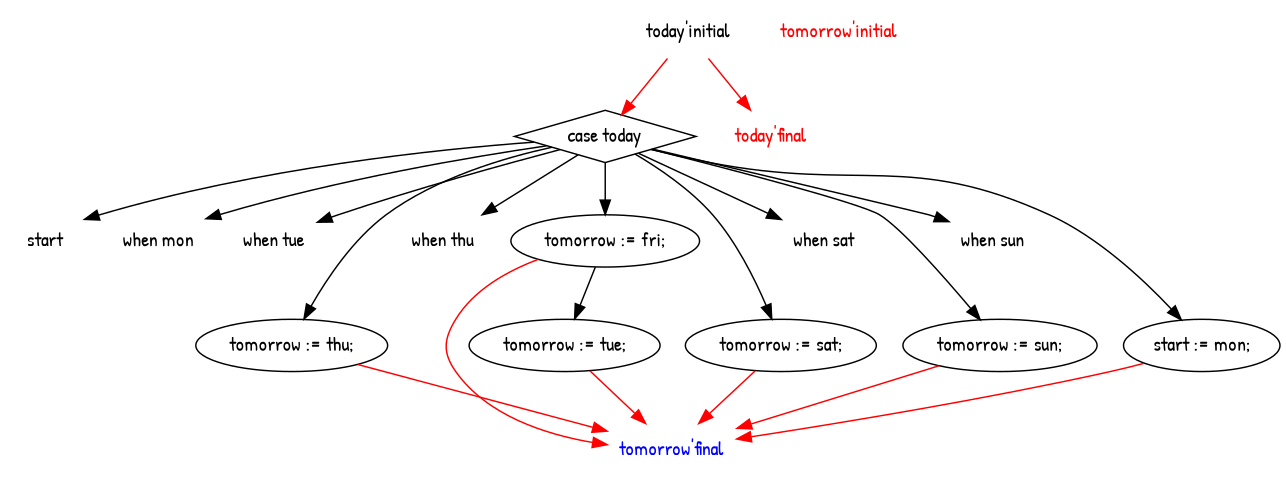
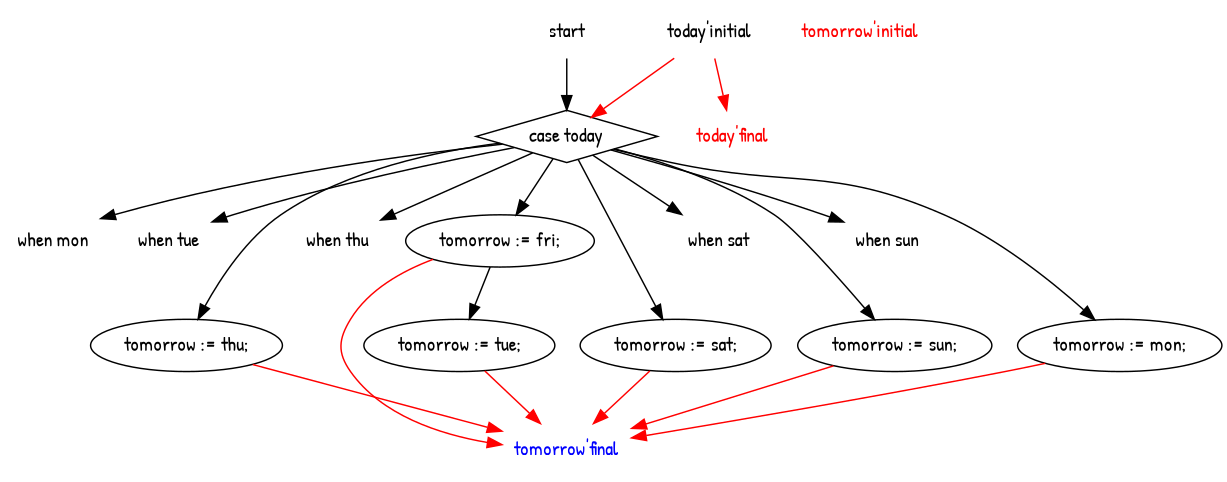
edge "case today" -> "start": reversed
node "start := mon;": label "start := mon;" -> "tomorrow := mon;"
